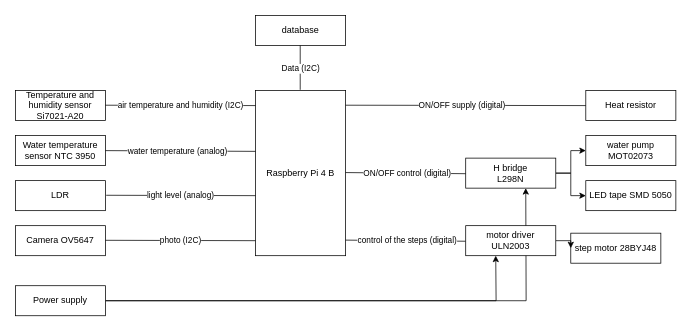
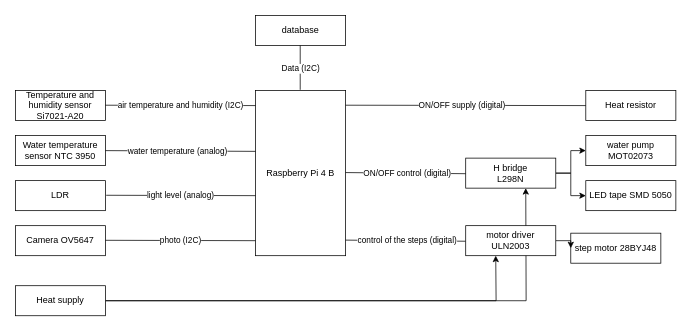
node "Power supply": label "Power supply" -> "Heat supply"
